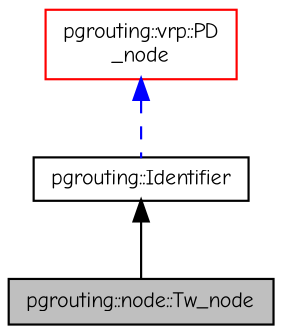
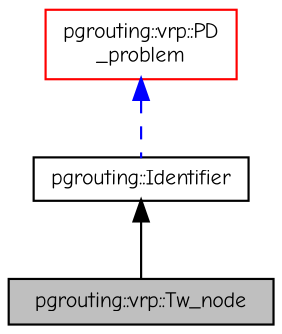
node "pgrouting::vrp::PD _node": label "pgrouting::vrp::PD _node" -> "pgrouting::vrp::PD _problem"
node "pgrouting::node::Tw_node": label "pgrouting::node::Tw_node" -> "pgrouting::vrp::Tw_node"
